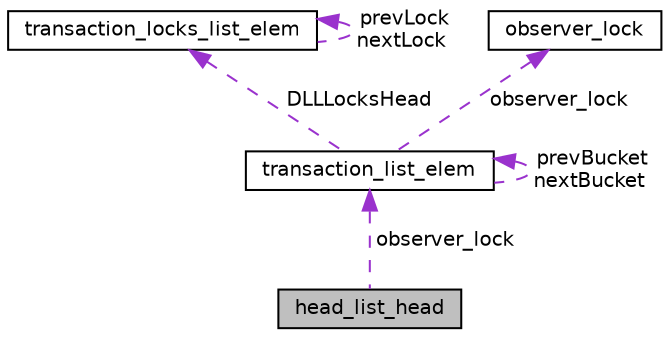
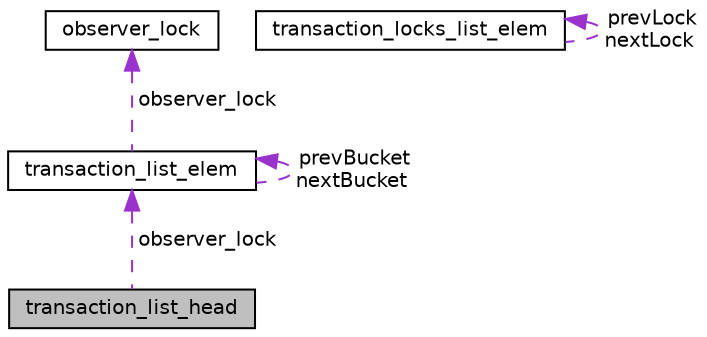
edge "transaction_list_elem" -> "transaction_locks_list_elem": removed, label "DLLLocksHead"
node "head_list_head": label "head_list_head" -> "transaction_list_head"
